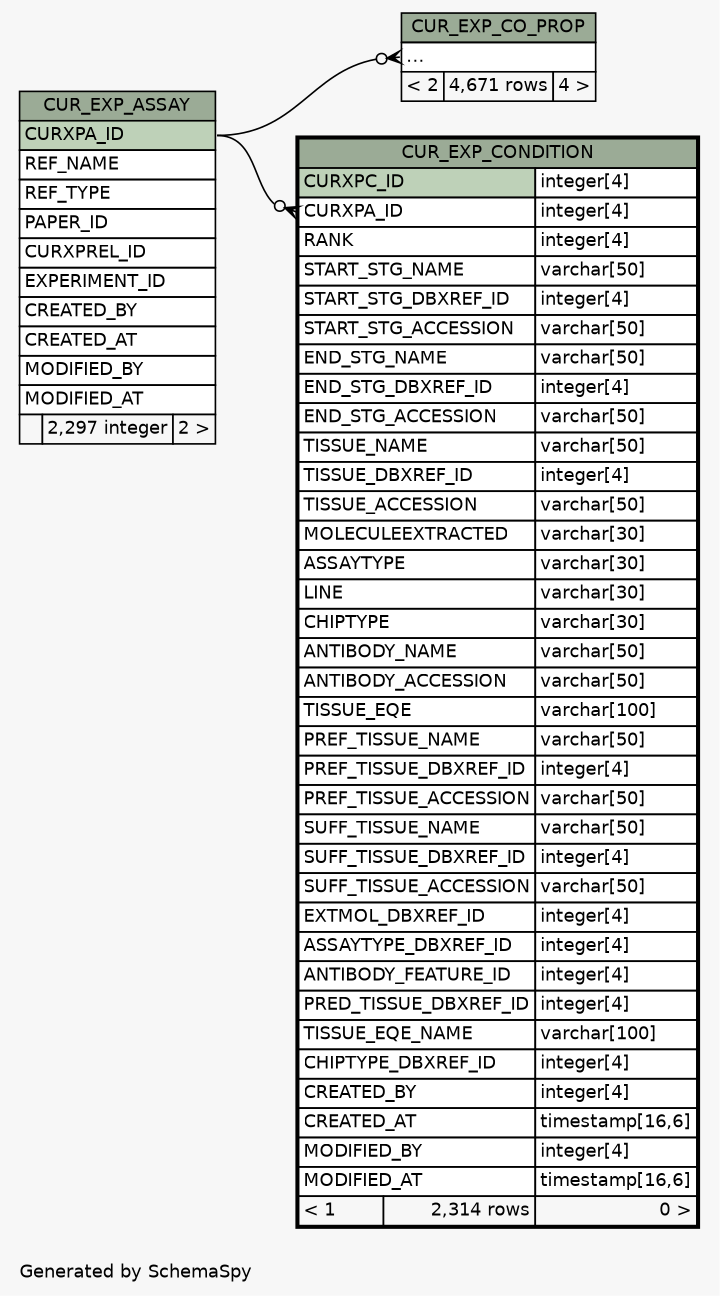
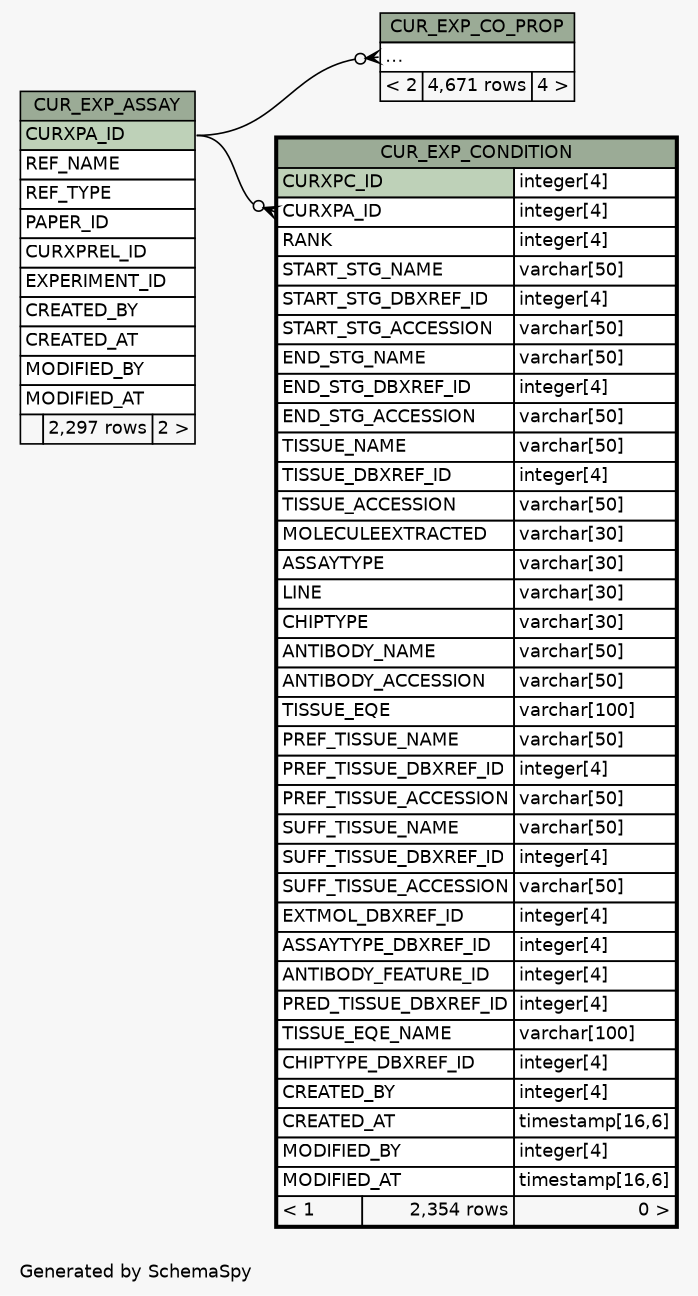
node "CUR_EXP_ASSAY": text "2,297 integer" -> "2,297 rows"
node "CUR_EXP_CONDITION": text "2,314 rows" -> "2,354 rows"
